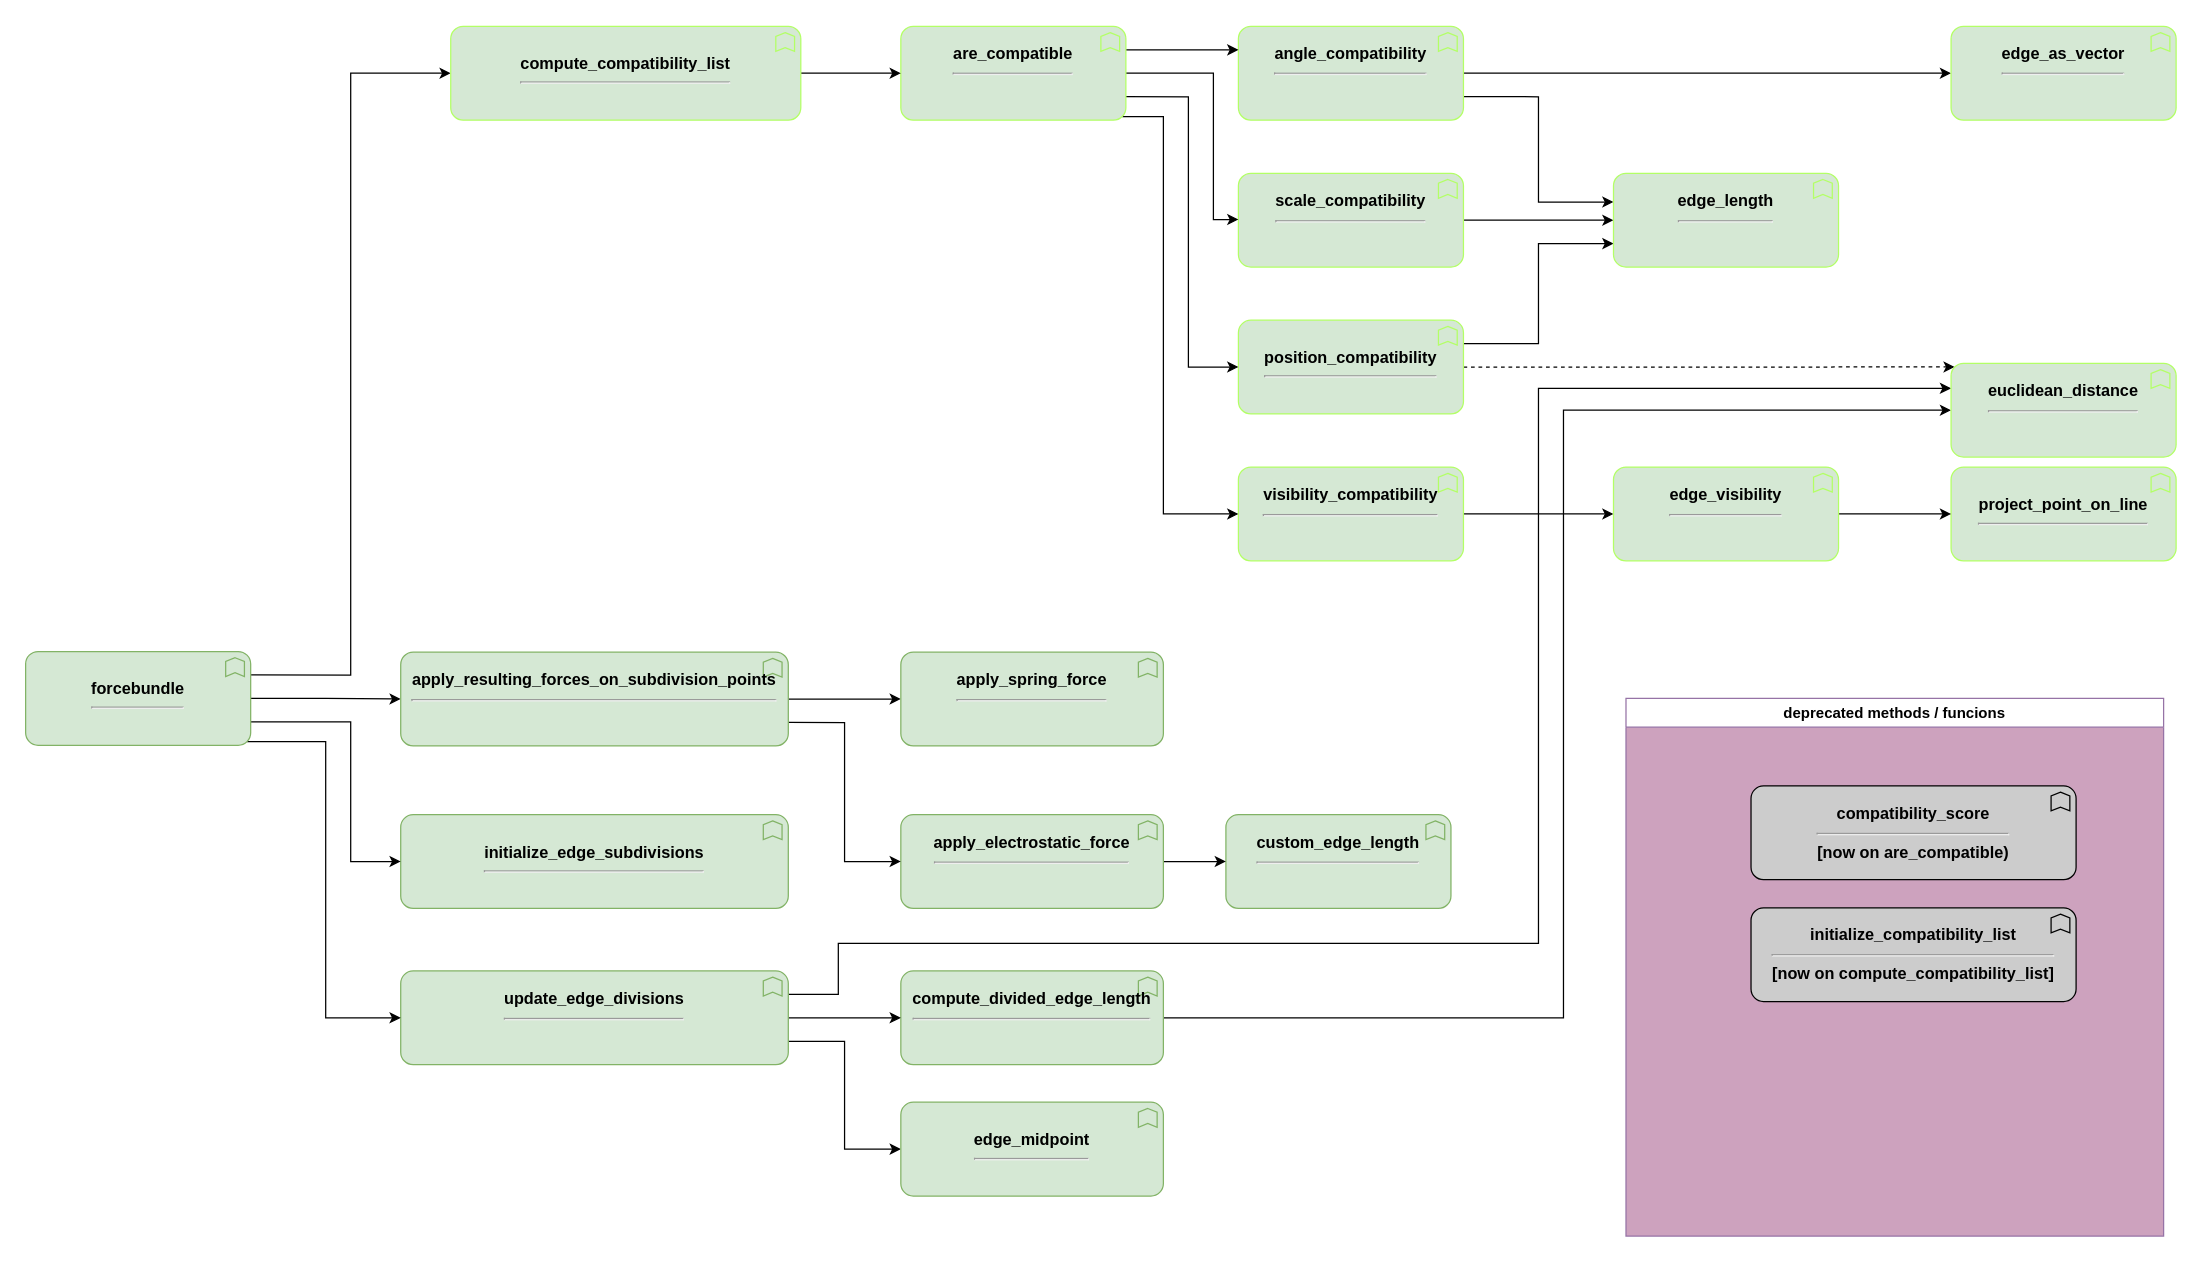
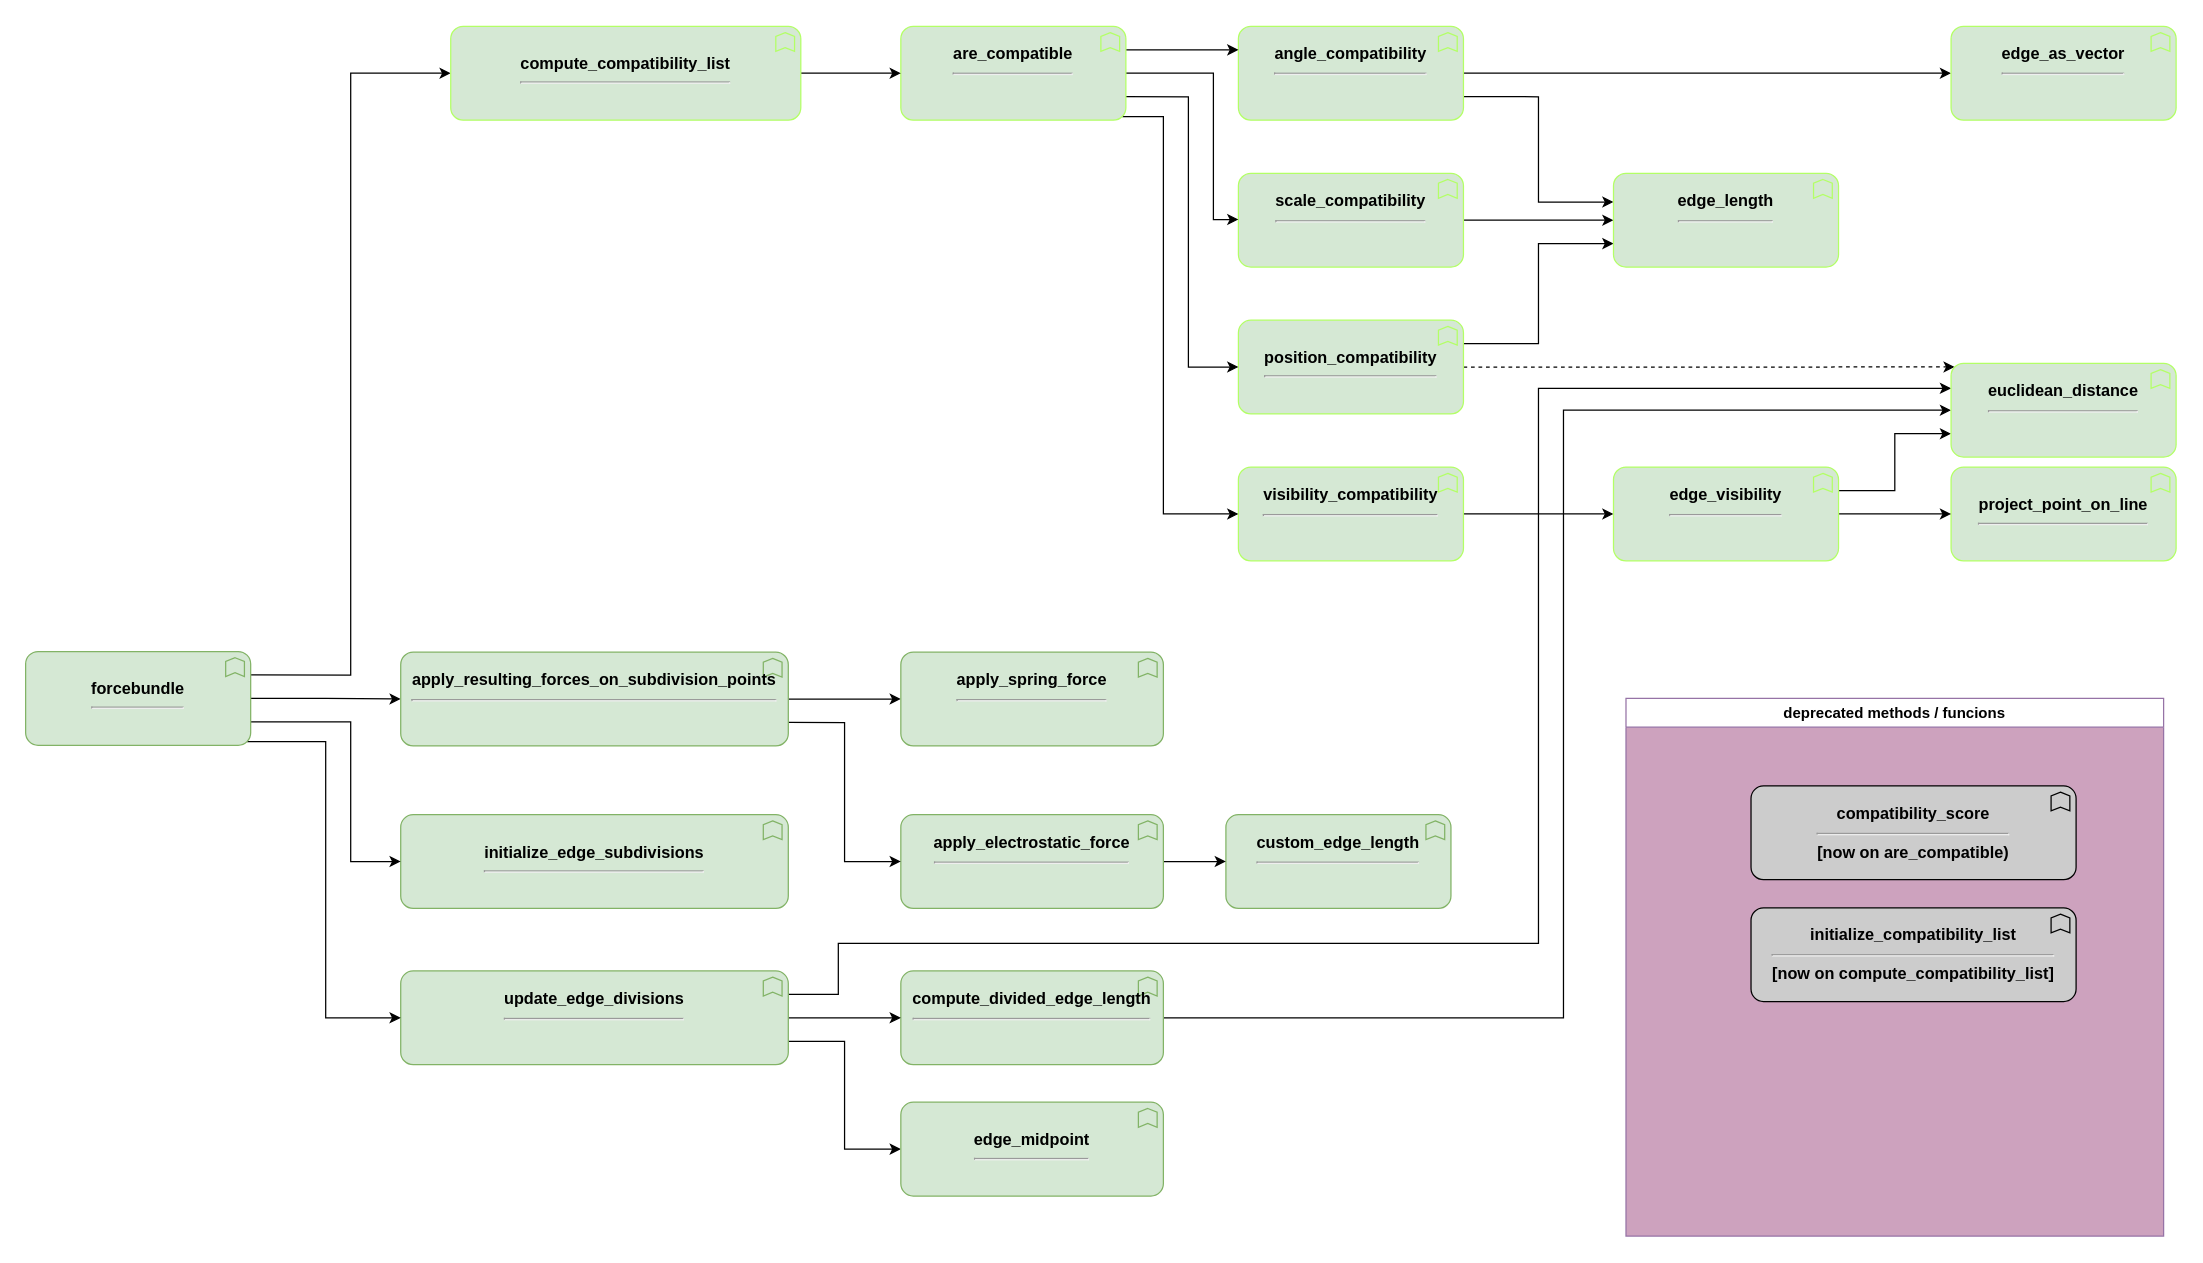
edge "edge_visibility" -> "euclidean_distance": added
